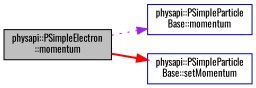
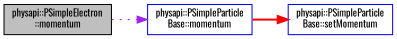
edge "physapi::PSimpleElectron ::momentum" -> "physapi::PSimpleParticle Base::setMomentum": now "physapi::PSimpleParticle Base::momentum" -> "physapi::PSimpleParticle Base::setMomentum"
